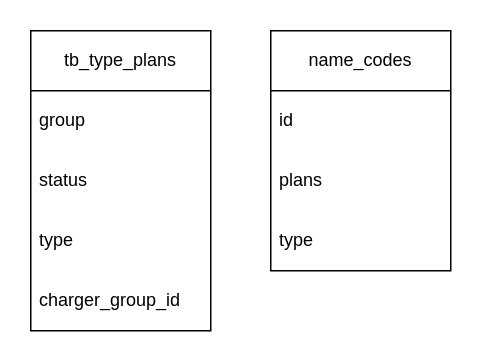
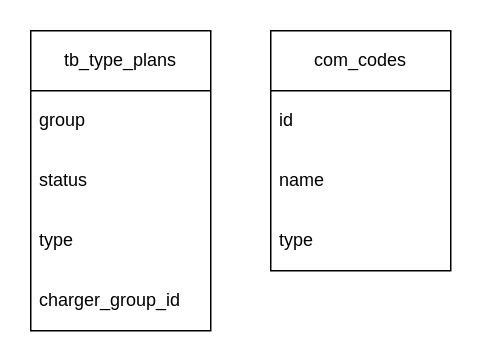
node "name_codes": label "name_codes" -> "com_codes"
node "plans": label "plans" -> "name"
